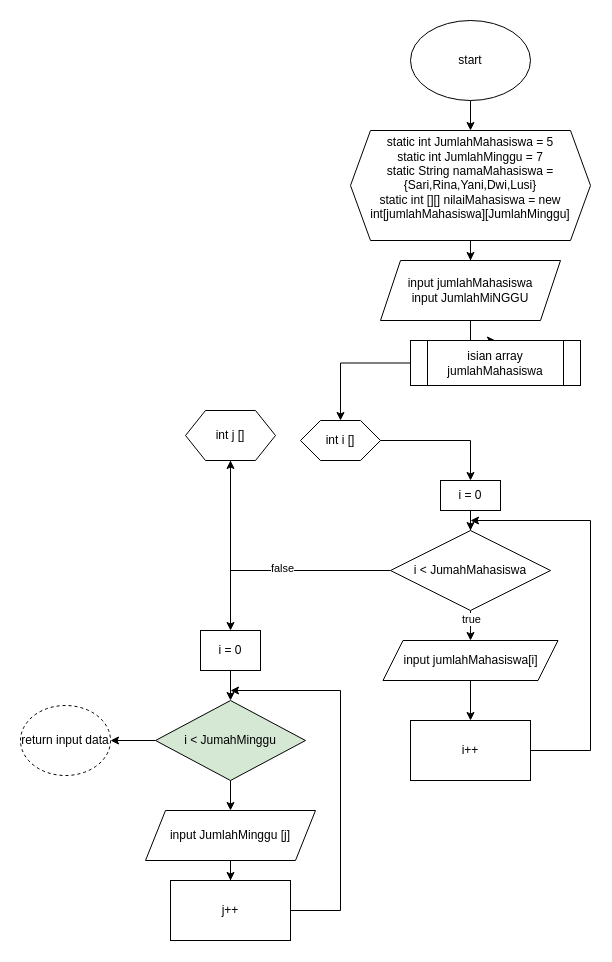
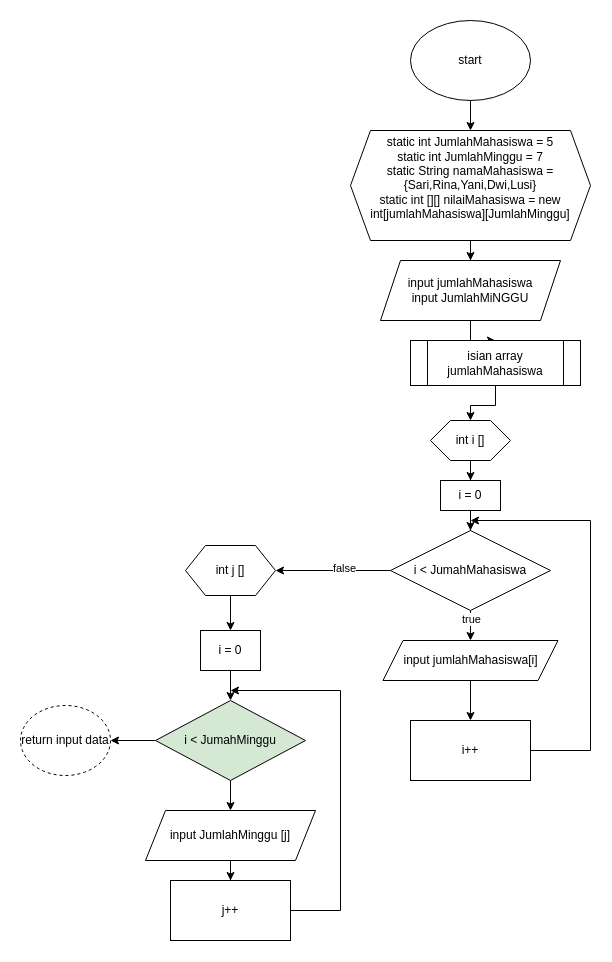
node "int j []": moved (231, 436) -> (231, 571)
node "int i []": moved (341, 441) -> (471, 441)
